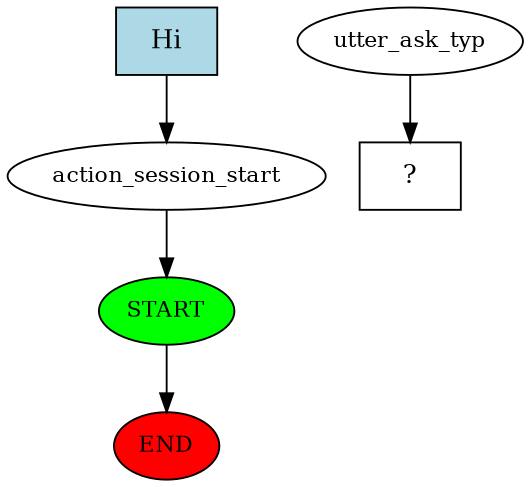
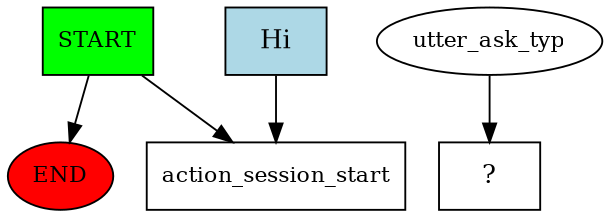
node "action_session_start": shape ellipse -> box
edge "action_session_start" -> "START": reversed
node "START": shape ellipse -> box
